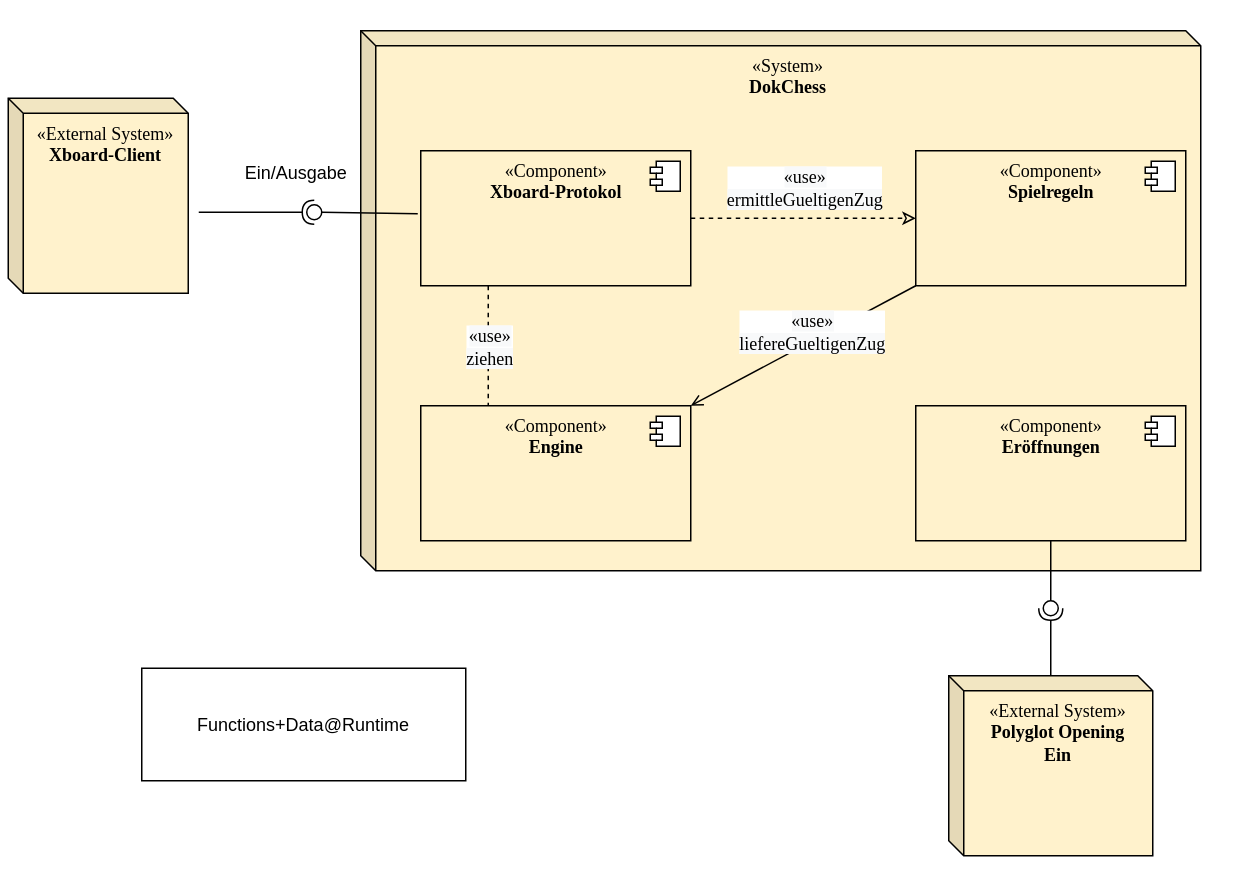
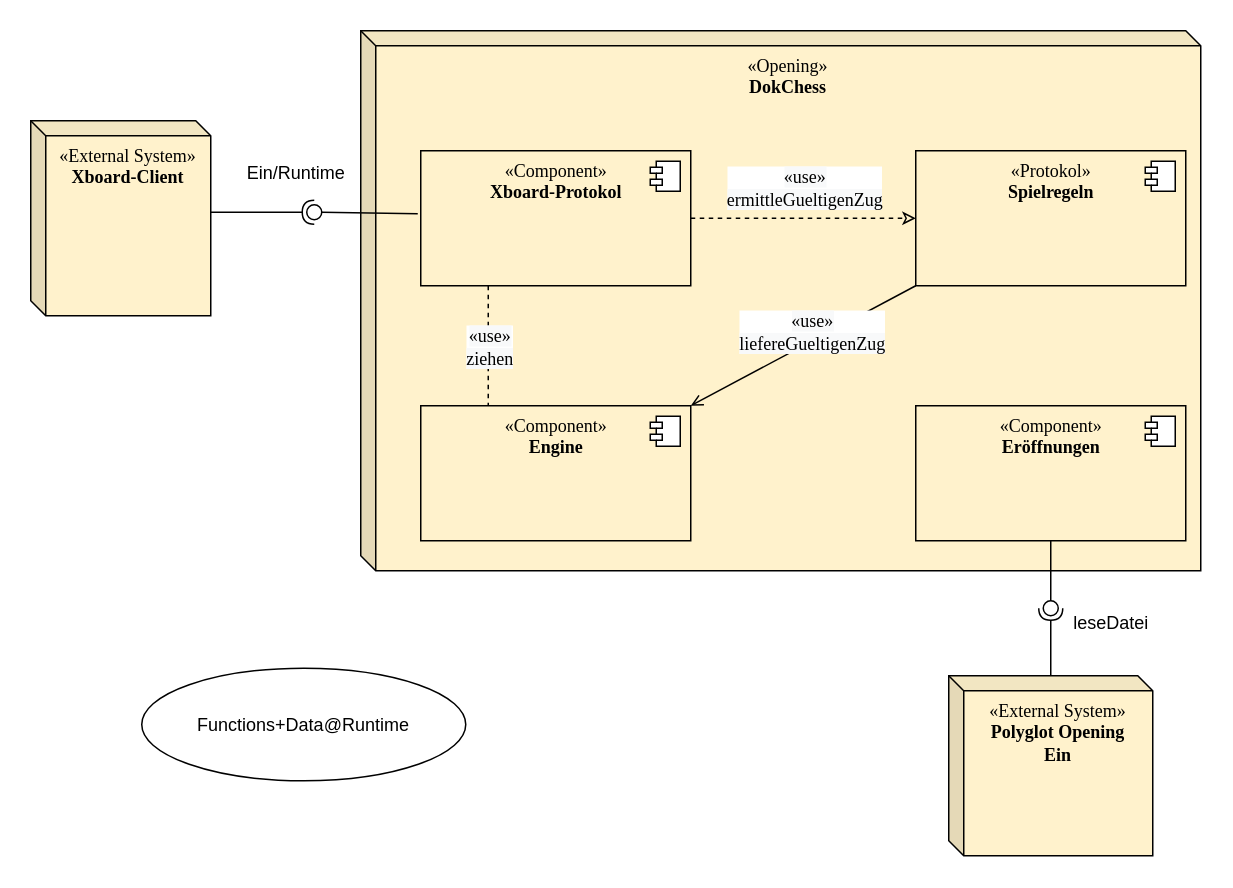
node "«System» DokChess": label "«System» DokChess" -> "«Opening» DokChess"
node "Ein/Ausgabe": label "Ein/Ausgabe" -> "Ein/Runtime"
node "«Component» Spielregeln": label "«Component» Spielregeln" -> "«Protokol» Spielregeln"
node "«External System» Xboard-Client": moved (98, 196) -> (121, 218)
node "leseDatei": added
node "Functions+Data@Runtime": shape rectangle -> ellipse
